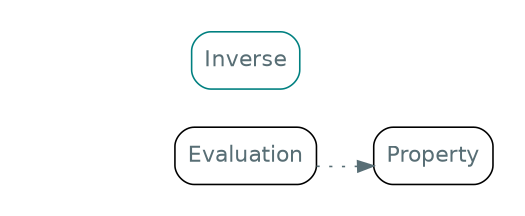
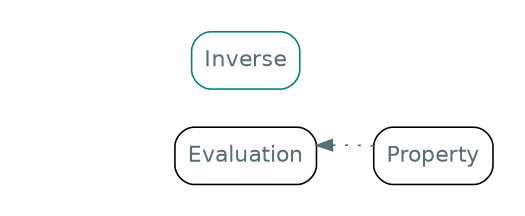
edge "Evaluation" -> "Property": reversed
